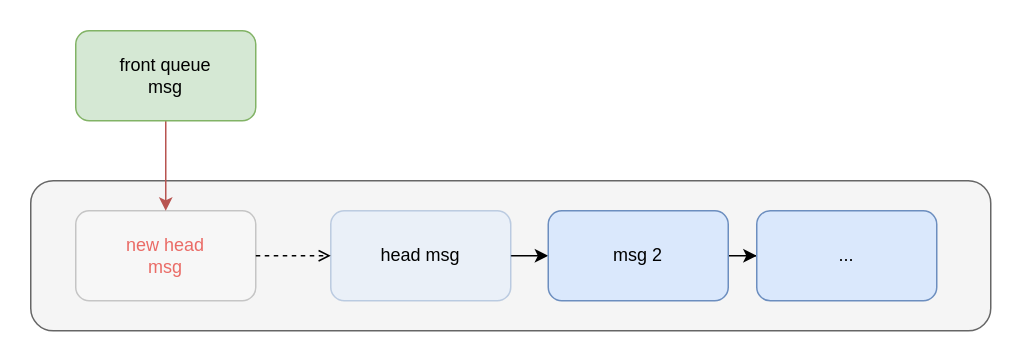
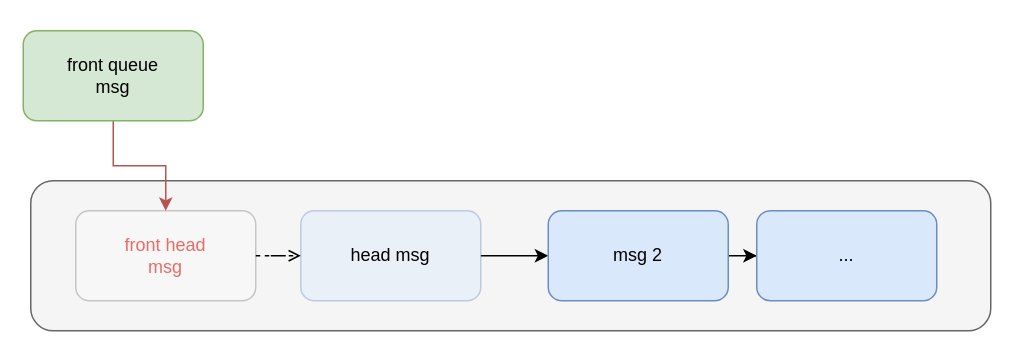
node "front queue msg": moved (166, 76) -> (113, 76)
node "new head msg": label "new head msg" -> "front head msg"
node "head msg": moved (421, 256) -> (391, 256)
